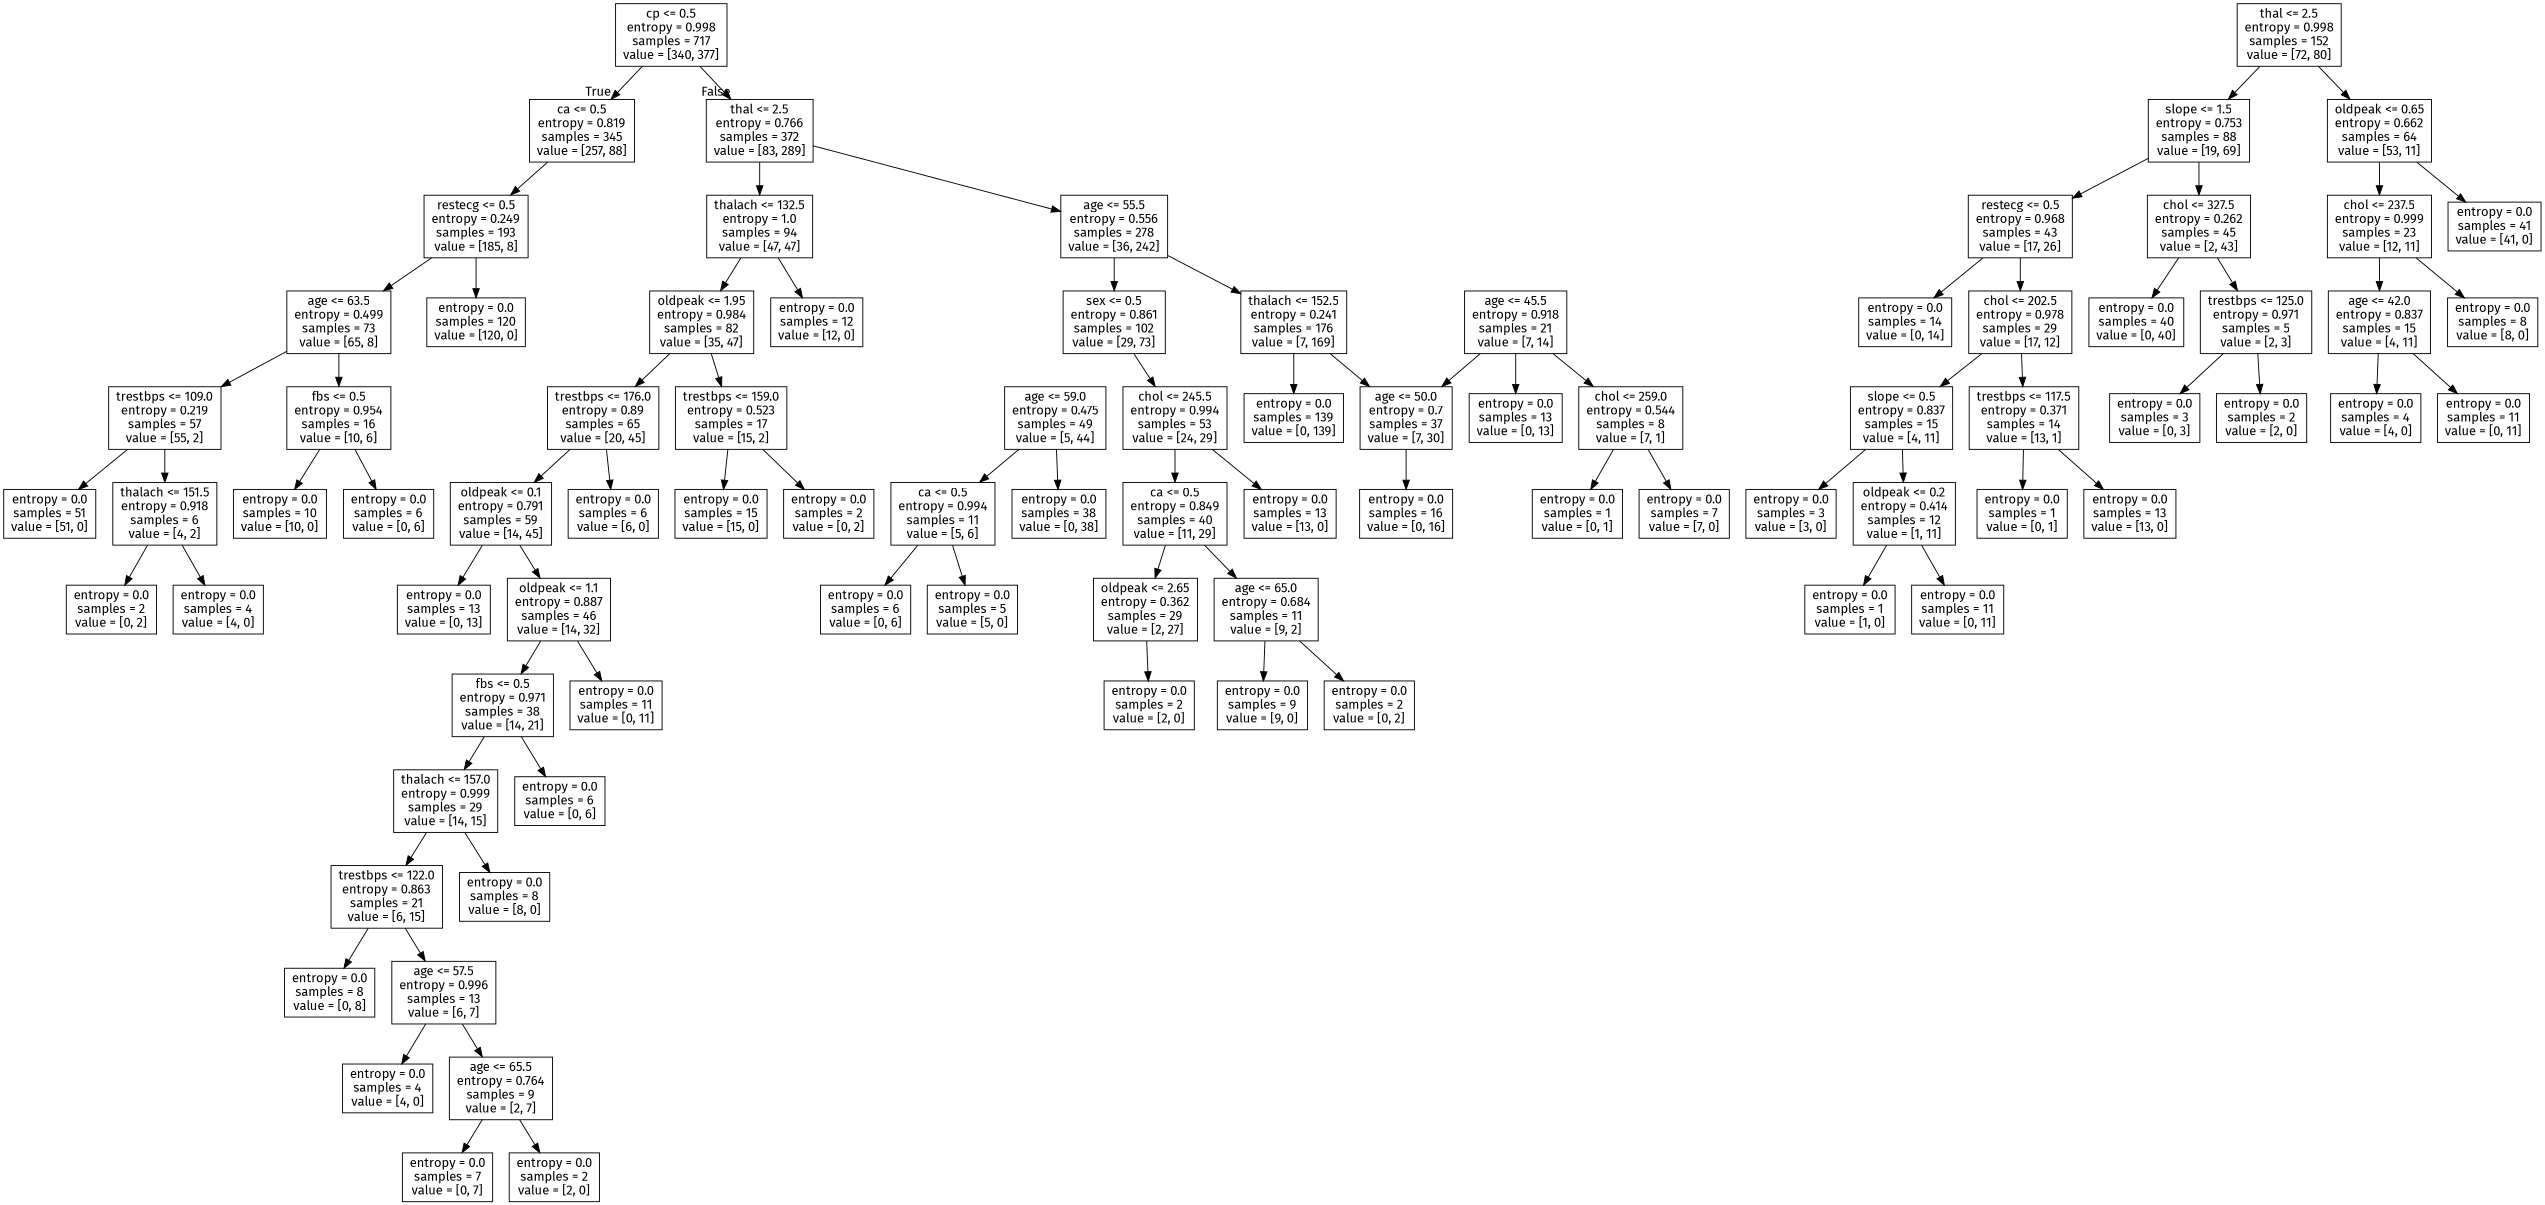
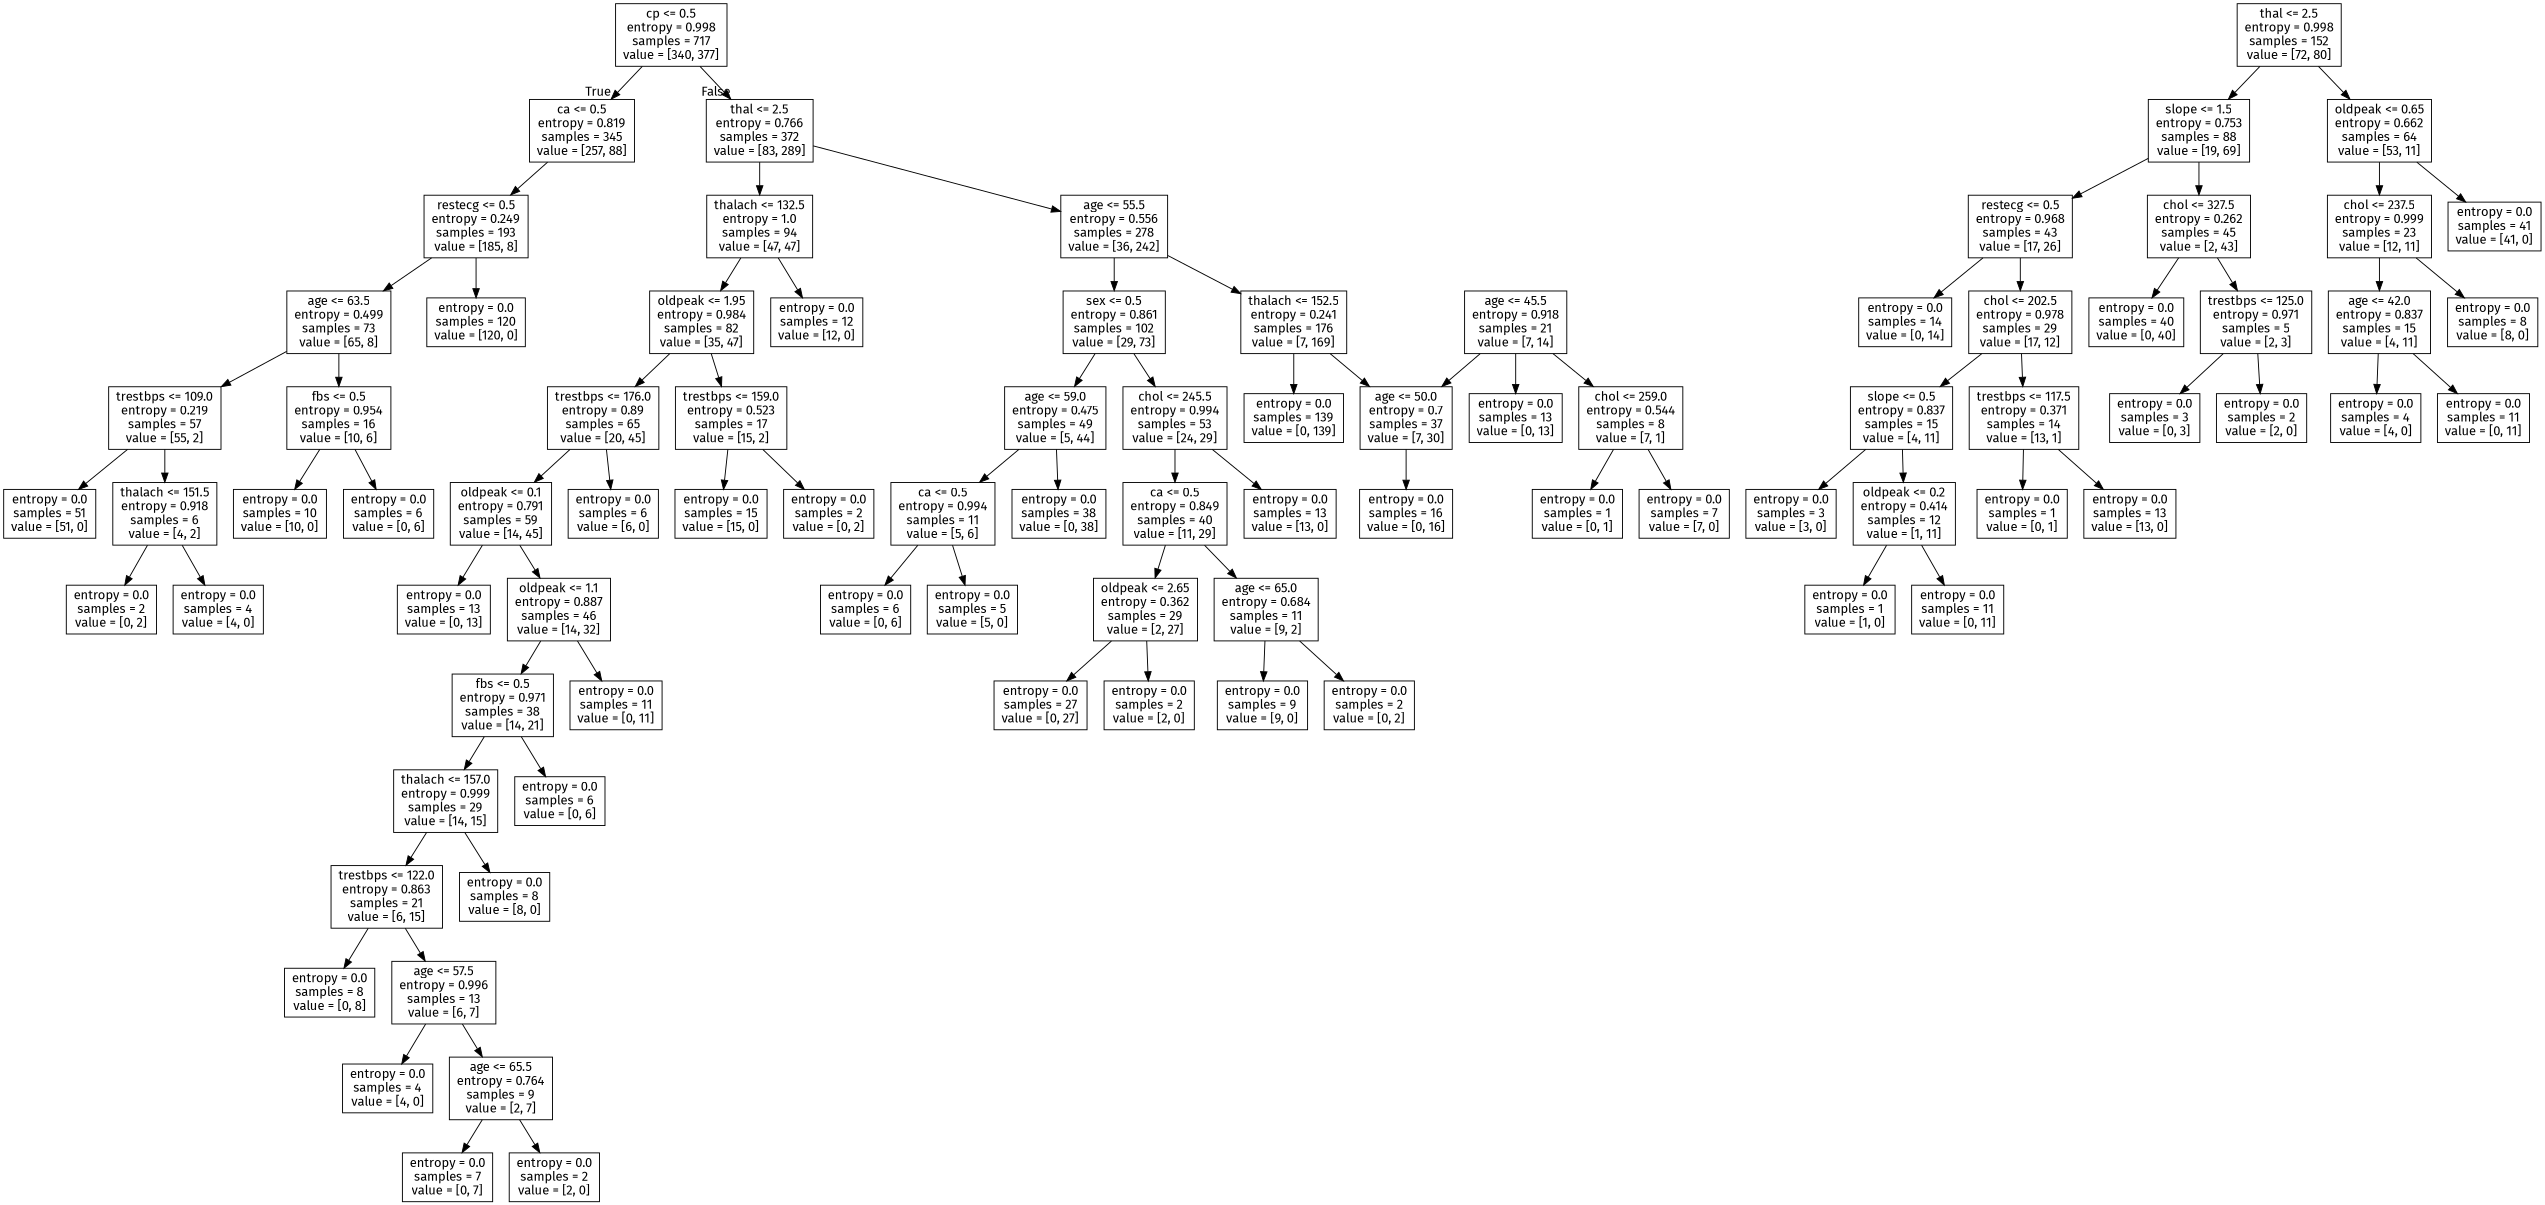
edge "sex <= 0.5 entropy = 0.861 samples = 102 value = [29, 73]" -> "age <= 59.0 entropy = 0.475 samples = 49 value = [5, 44]": added
node "entropy = 0.0 samples = 27 value = [0, 27]": added
